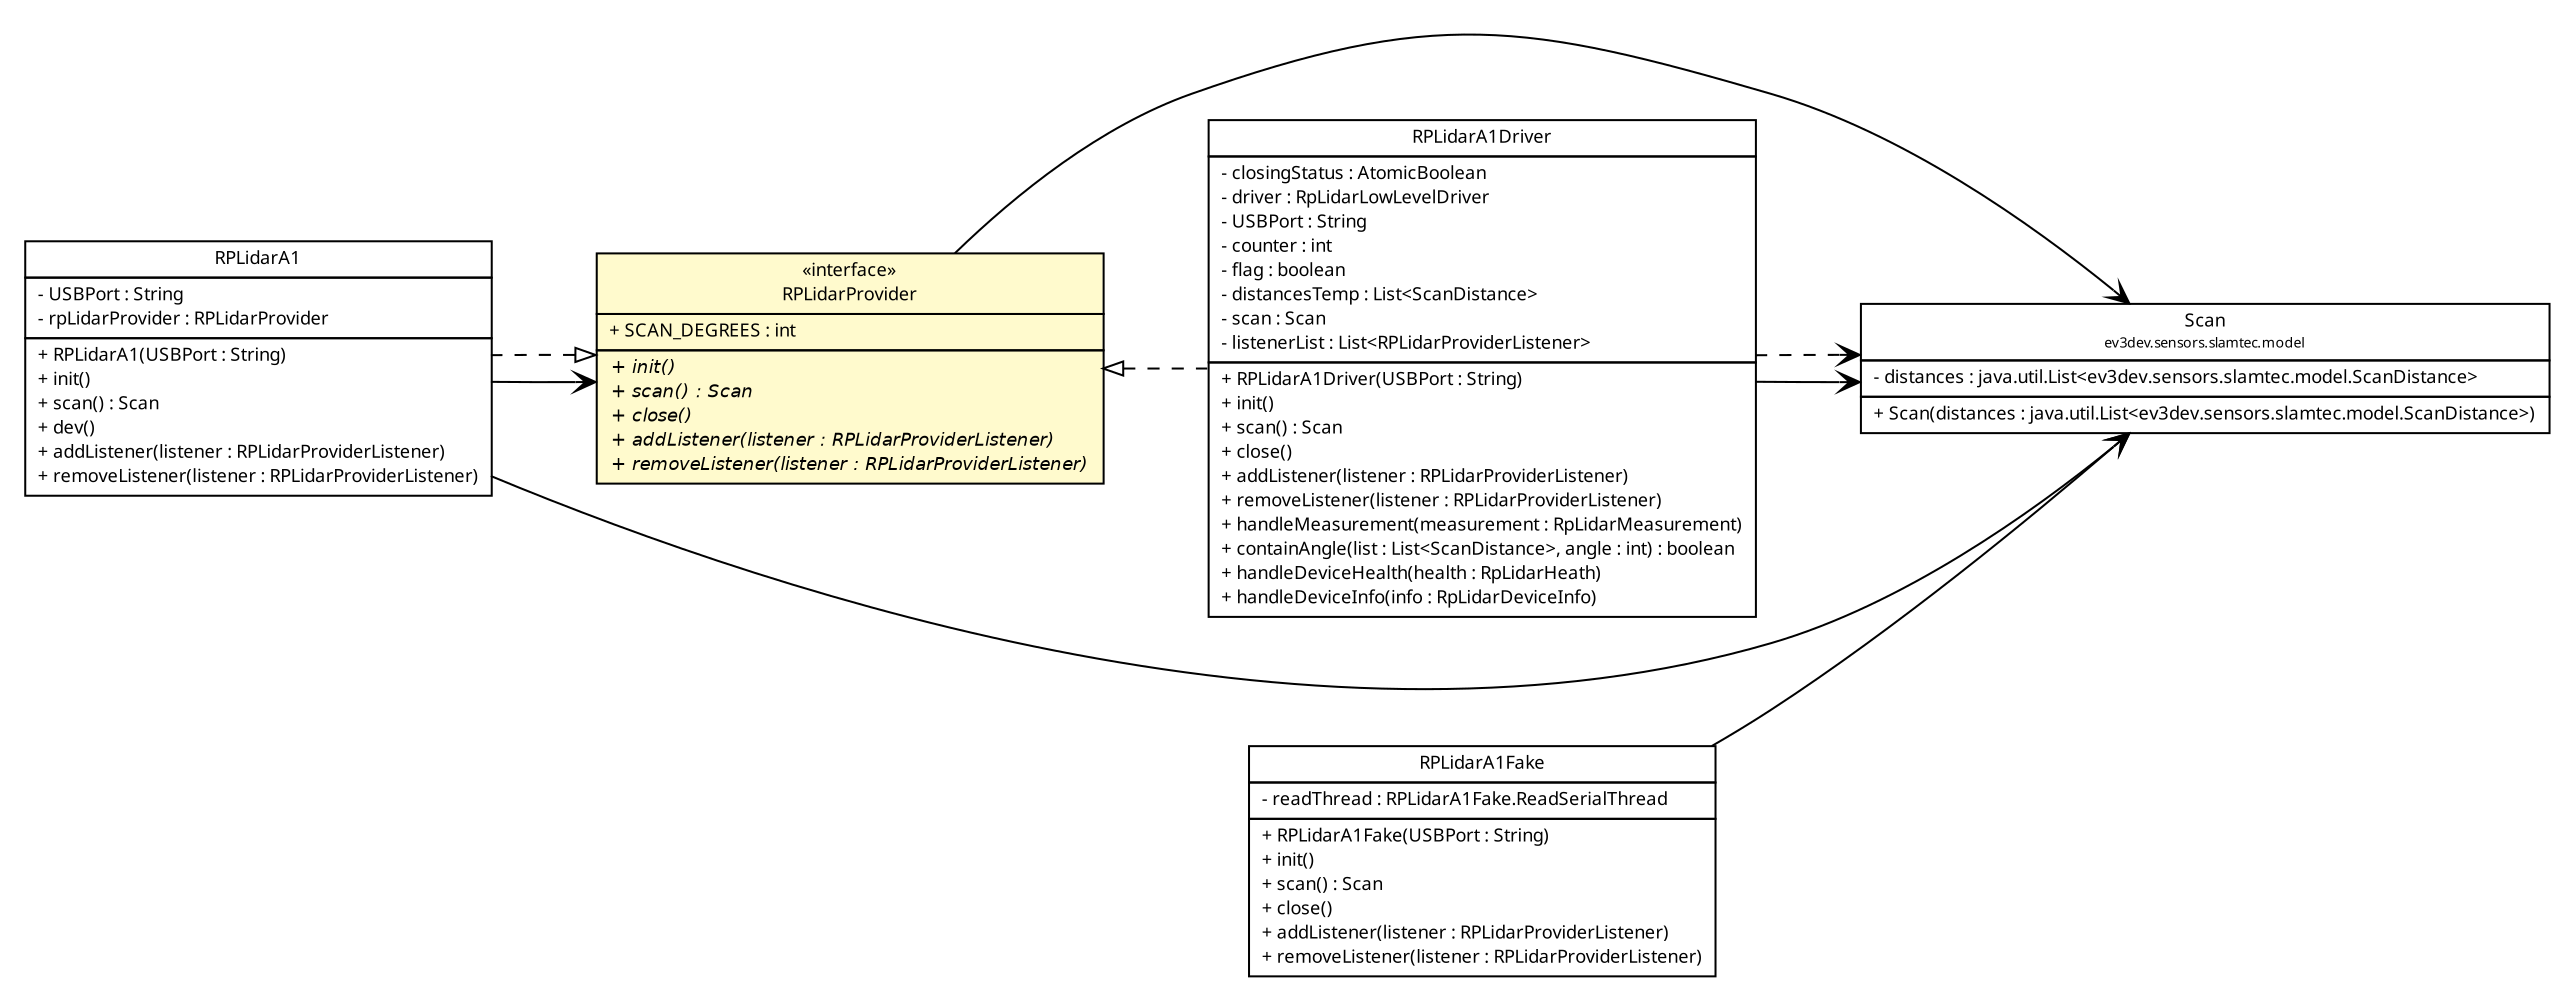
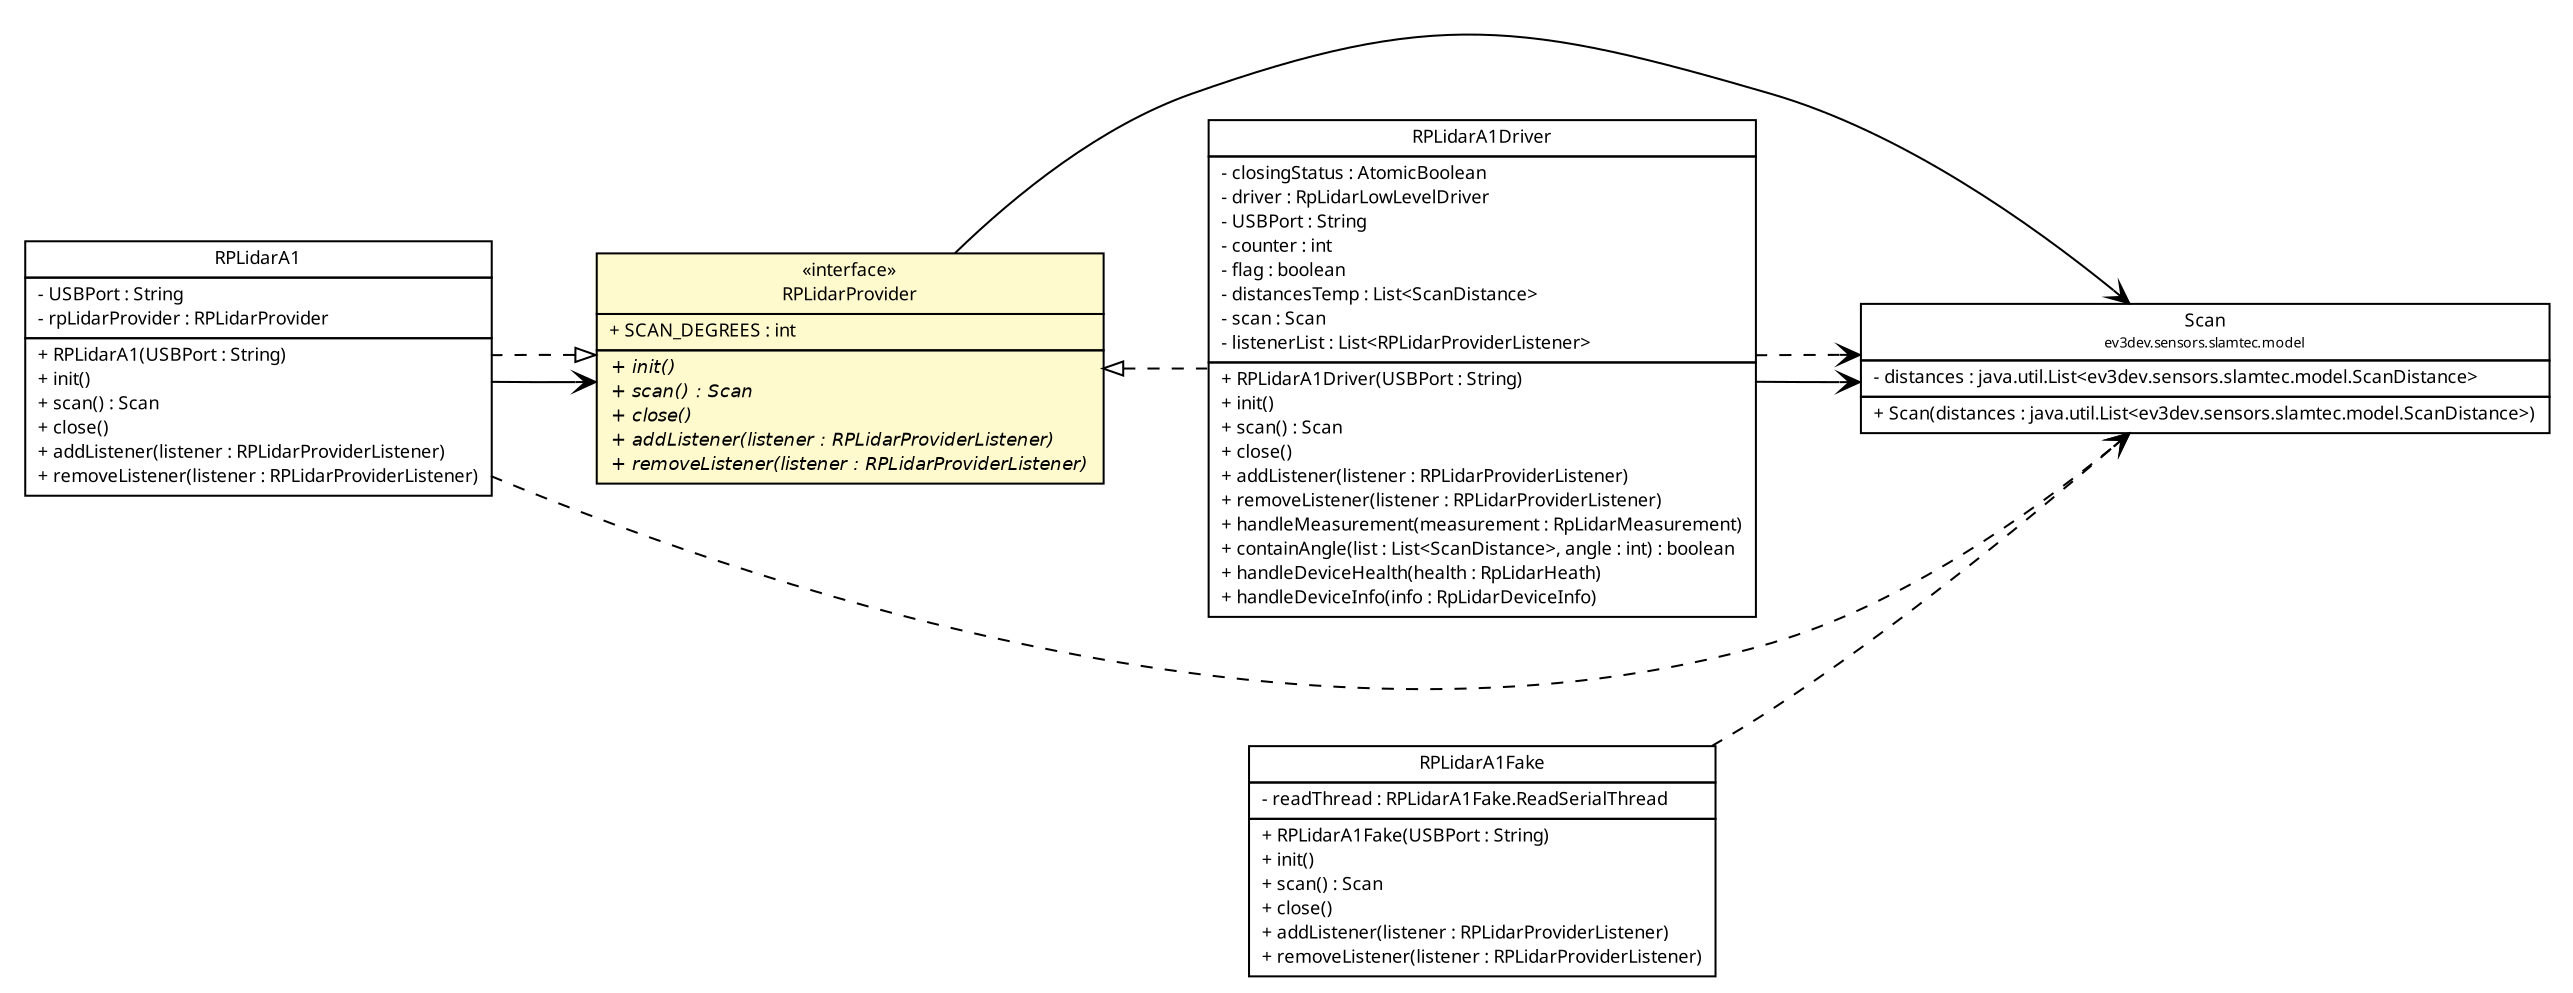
node "RPLidarA1": text "+ dev()" -> "+ close()"
edge "RPLidarA1Fake" -> "Scan": style solid -> dashed
edge "RPLidarA1" -> "Scan": style solid -> dashed
